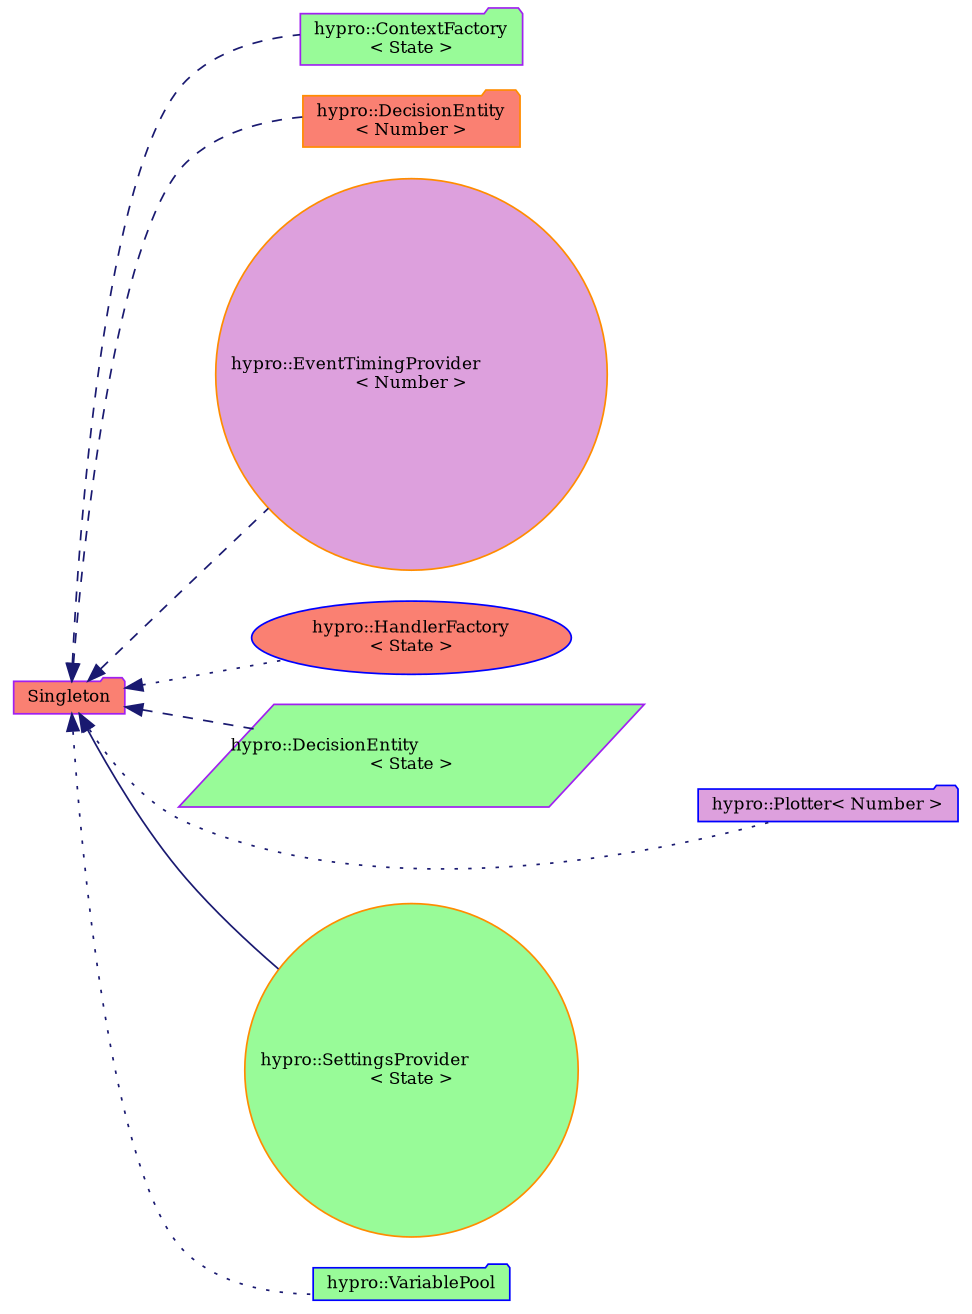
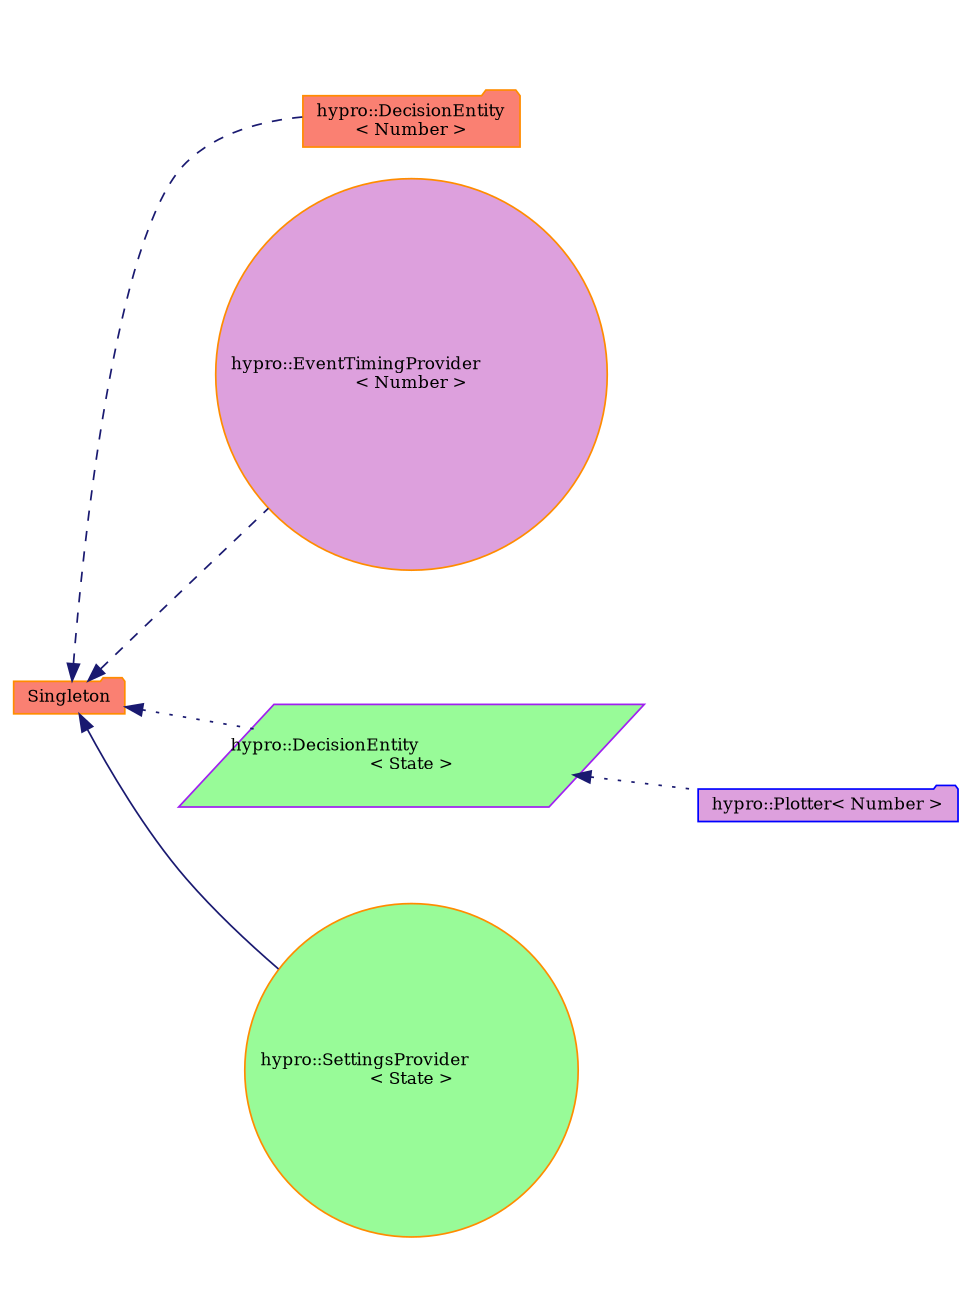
node "hypro::ContextFactory < State >": removed
node "hypro::HandlerFactory < State >": removed
node "Singleton": color purple -> darkorange
edge "hypro::DecisionEntity < State >" -> "Singleton": style dashed -> dotted
edge "hypro::Plotter< Number >" -> "Singleton": now "hypro::Plotter< Number >" -> "hypro::DecisionEntity < State >"
node "hypro::VariablePool": removed
